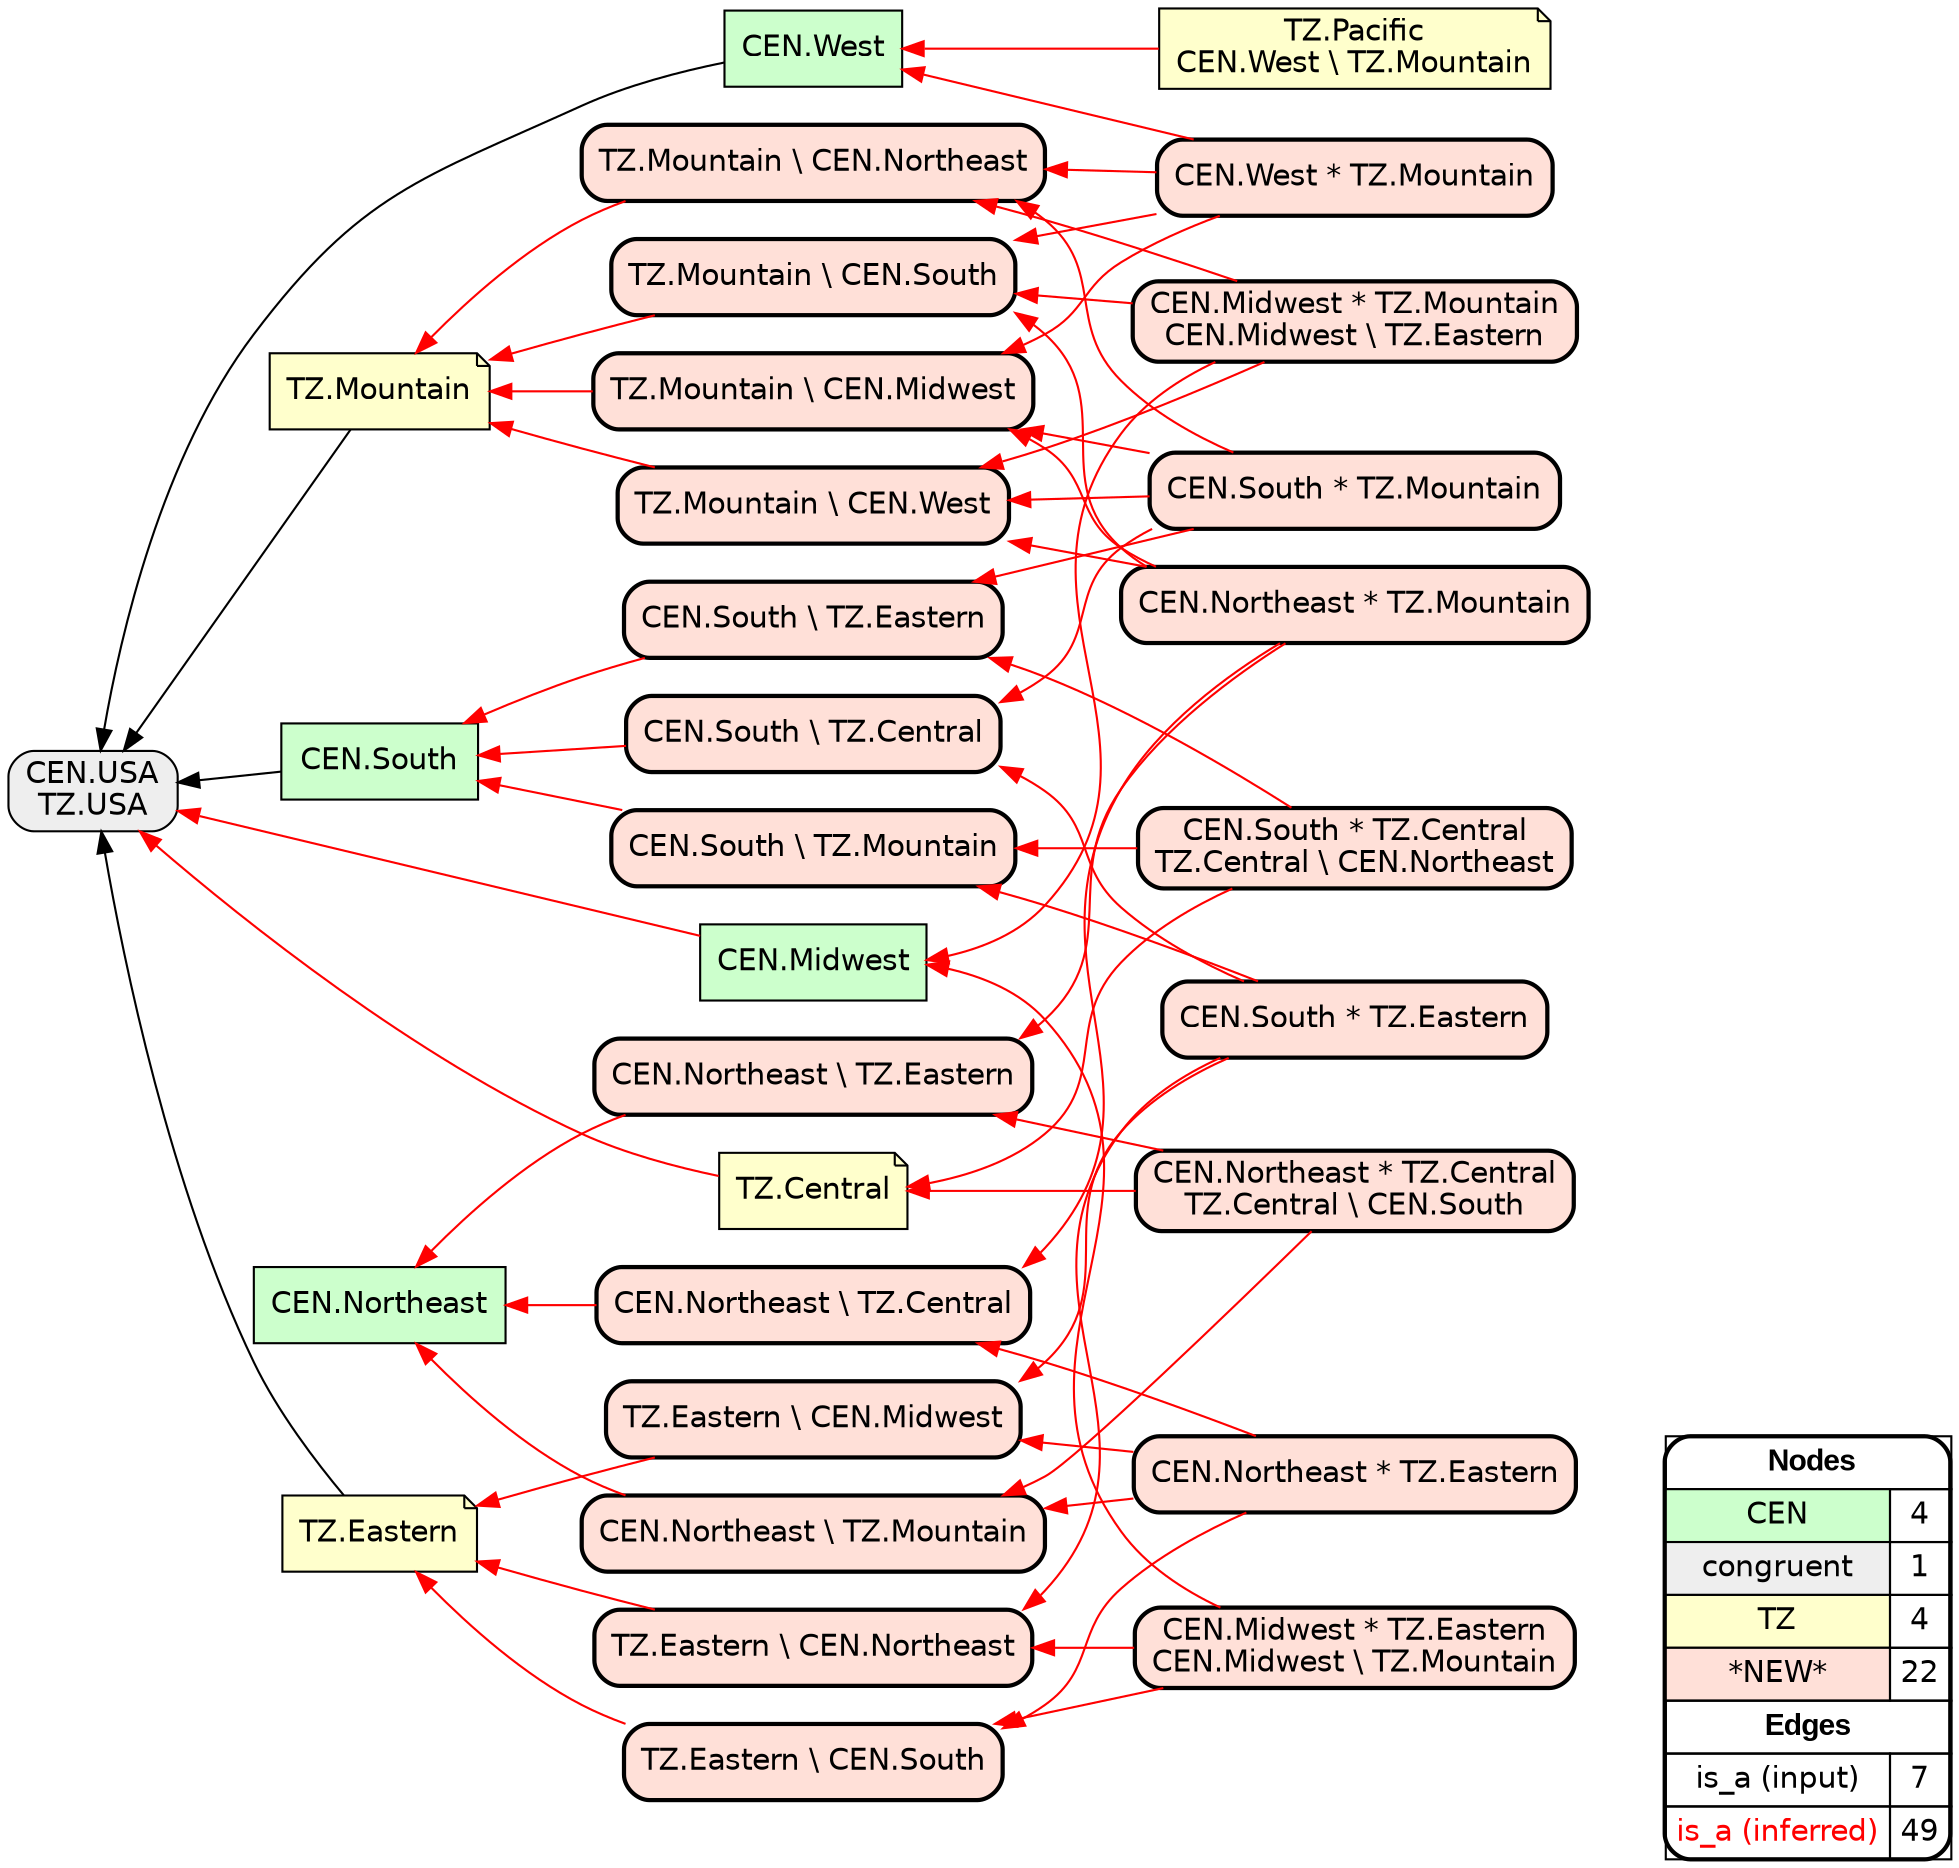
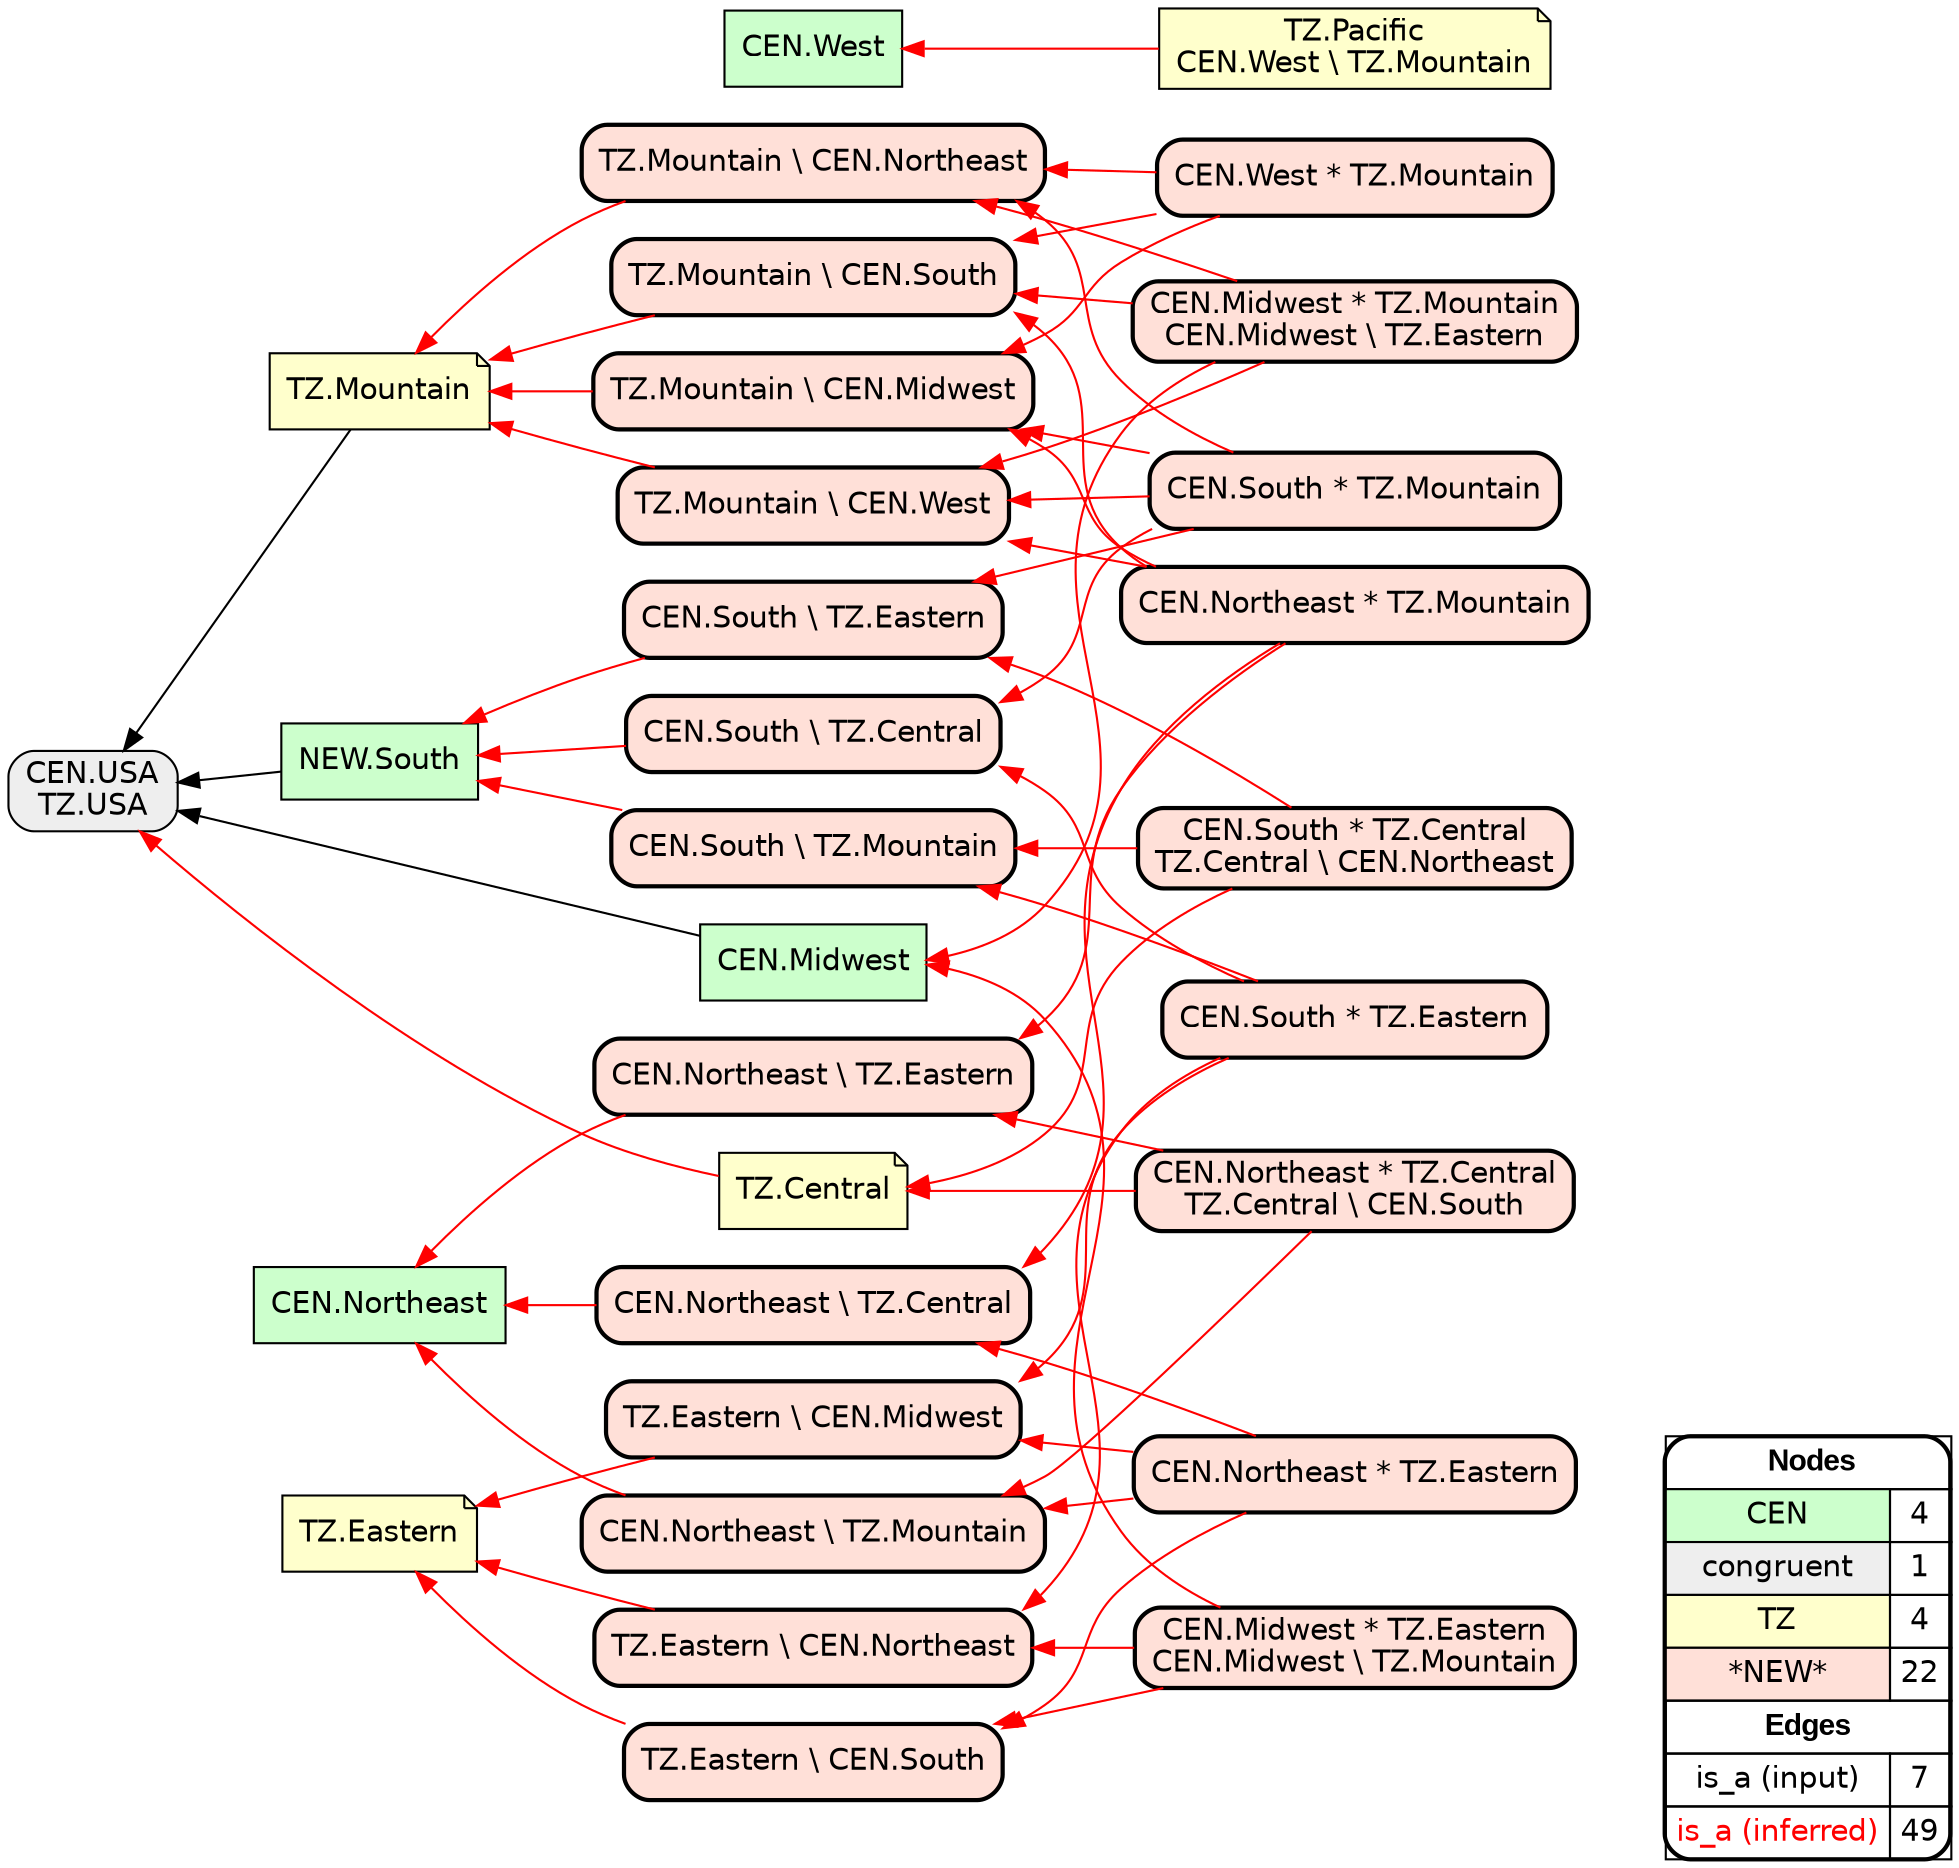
edge "CEN.West * TZ.Mountain" -> "CEN.West": removed
edge "CEN.West" -> "CEN.USA TZ.USA": removed
node "CEN.South": label "CEN.South" -> "NEW.South"
edge "CEN.Midwest" -> "CEN.USA TZ.USA": color #ff0000 -> #000000
edge "TZ.Eastern" -> "CEN.USA TZ.USA": removed
